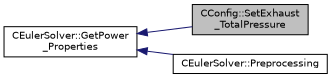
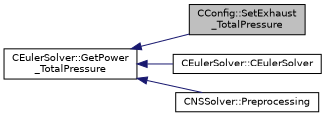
node "CEulerSolver::GetPower _Properties": label "CEulerSolver::GetPower _Properties" -> "CEulerSolver::GetPower _TotalPressure"
node "CEulerSolver::Preprocessing": label "CEulerSolver::Preprocessing" -> "CEulerSolver::CEulerSolver"
node "CNSSolver::Preprocessing": added
